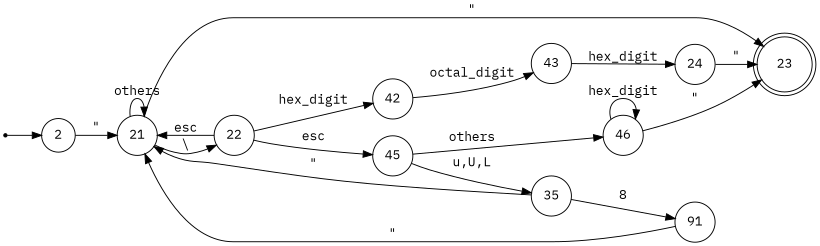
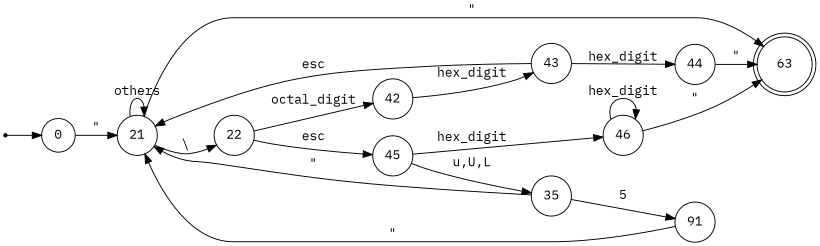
node "24": label "24" -> "44"
node "23": label "23" -> "63"
edge "42" -> "43": label "octal_digit" -> "hex_digit"
edge "22" -> "42": label "hex_digit" -> "octal_digit"
node "2": label "2" -> "0"
edge "22" -> "21": now "43" -> "21"
edge "45" -> "46": label "others" -> "hex_digit"
edge "35" -> "91": label "8" -> "5"
